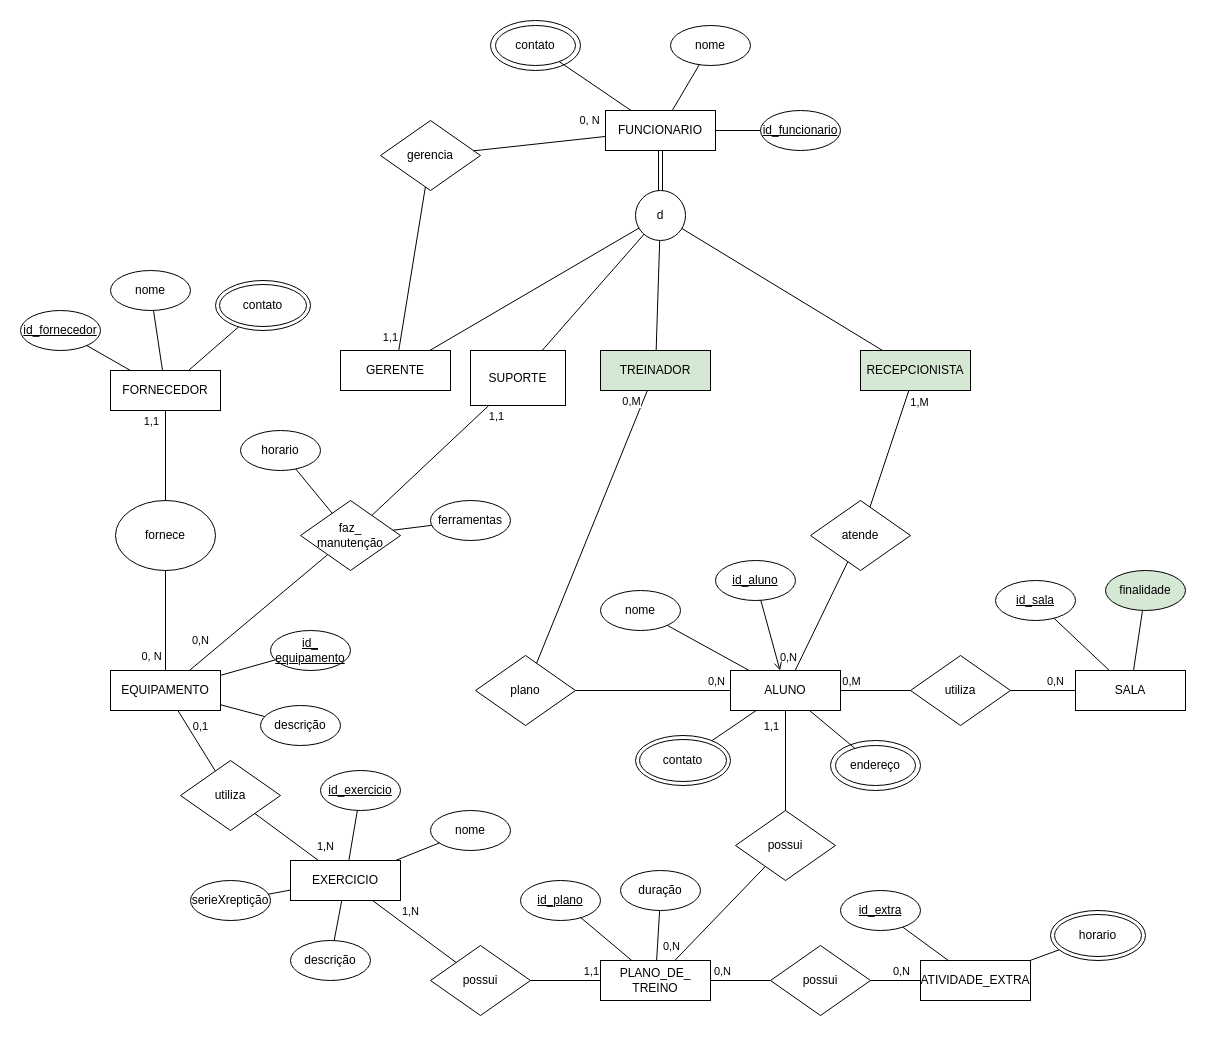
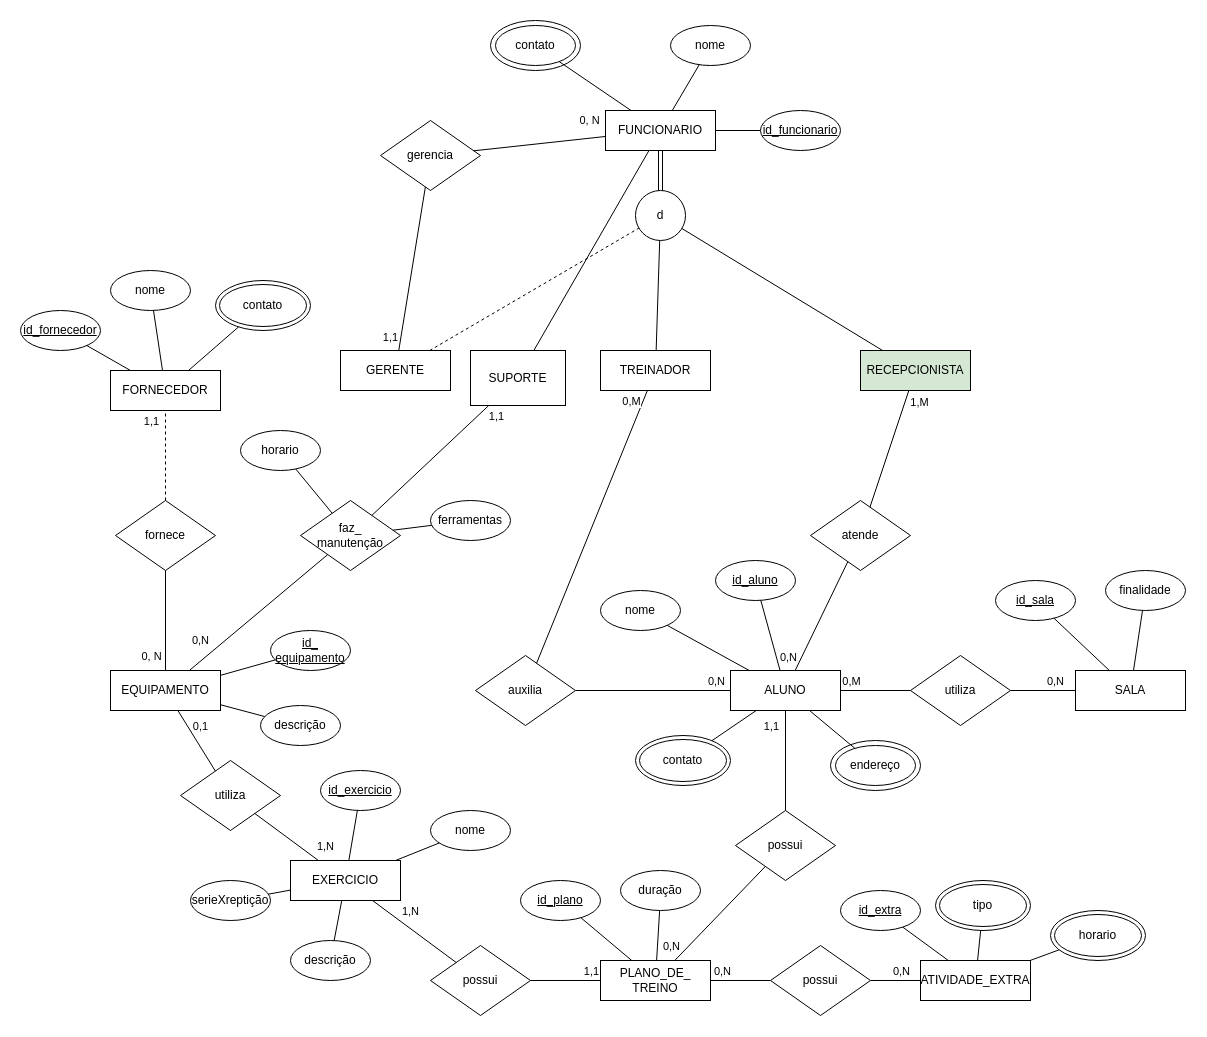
edge "d" -- "GERENTE": style solid -> dashed
edge "d" -- "SUPORTE": now "FUNCIONARIO" -- "SUPORTE"
node "TREINADOR": fillcolor #d5e8d4 -> #ffffff
edge "FORNECEDOR" -- "fornece": style solid -> dashed
node "fornece": shape ellipse -> diamond
node "finalidade": fillcolor #d5e8d4 -> #ffffff
edge "id_aluno" -> "ALUNO": arrowhead open -> none
node "plano": label "plano" -> "auxilia"
node "tipo": added
edge "tipo" -- "ATIVIDADE_EXTRA": added
